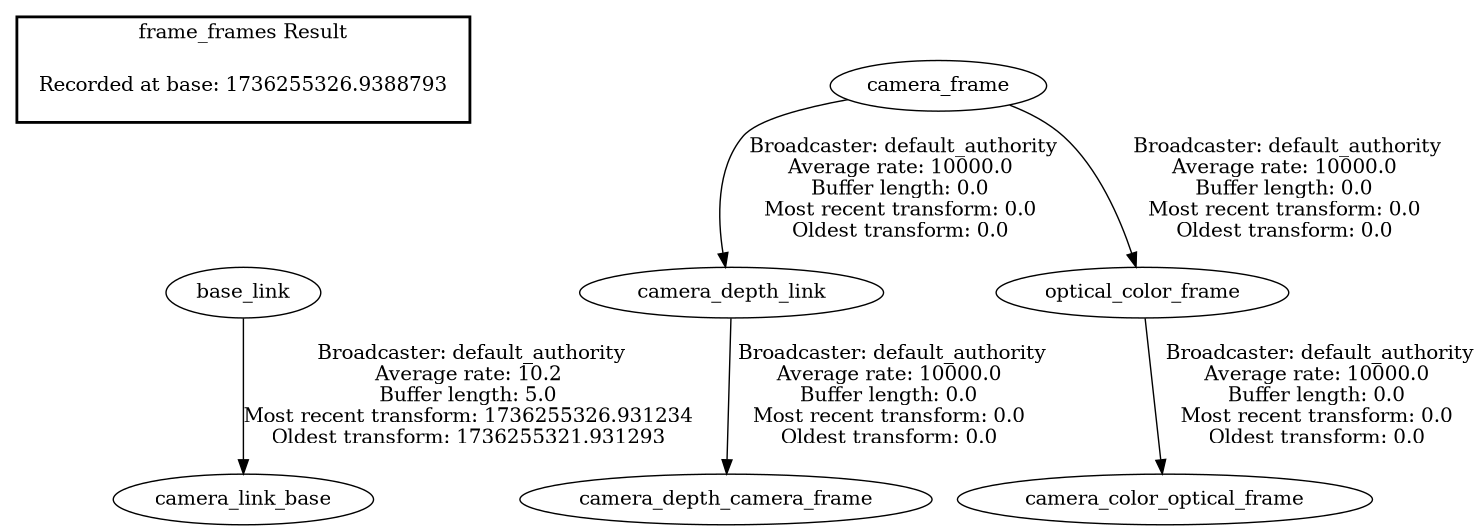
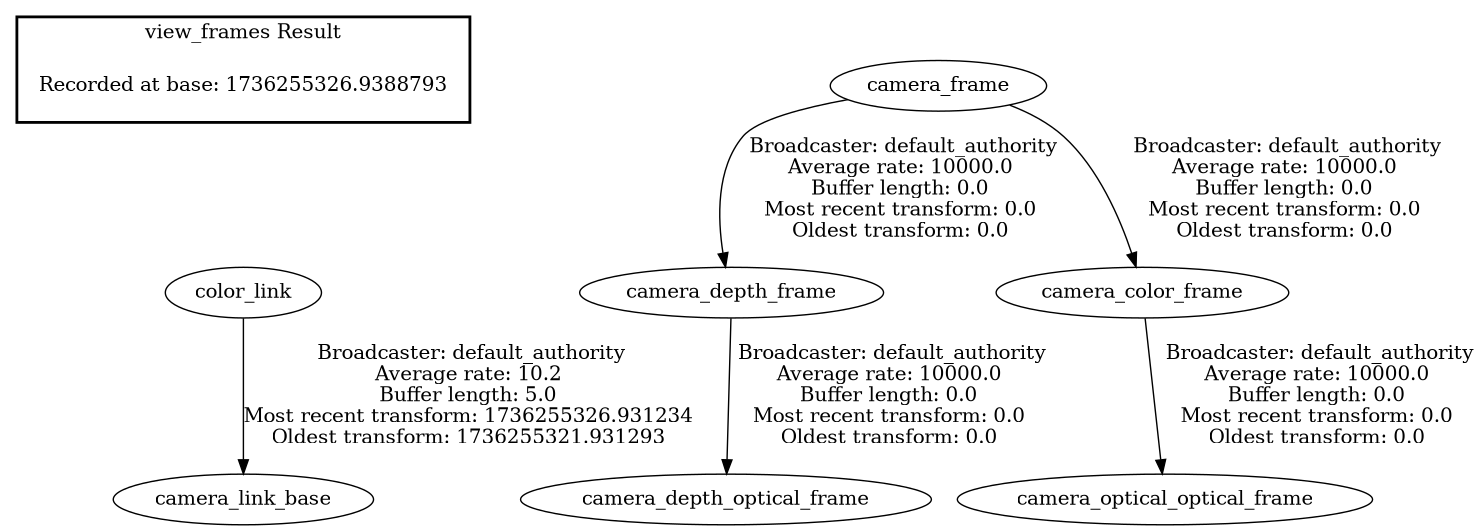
cluster "frame_frames Result": label "frame_frames Result" -> "view_frames Result"
node "base_link": label "base_link" -> "color_link"
node "camera_depth_link": label "camera_depth_link" -> "camera_depth_frame"
node "optical_color_frame": label "optical_color_frame" -> "camera_color_frame"
node "camera_depth_camera_frame": label "camera_depth_camera_frame" -> "camera_depth_optical_frame"
node "camera_color_optical_frame": label "camera_color_optical_frame" -> "camera_optical_optical_frame"
